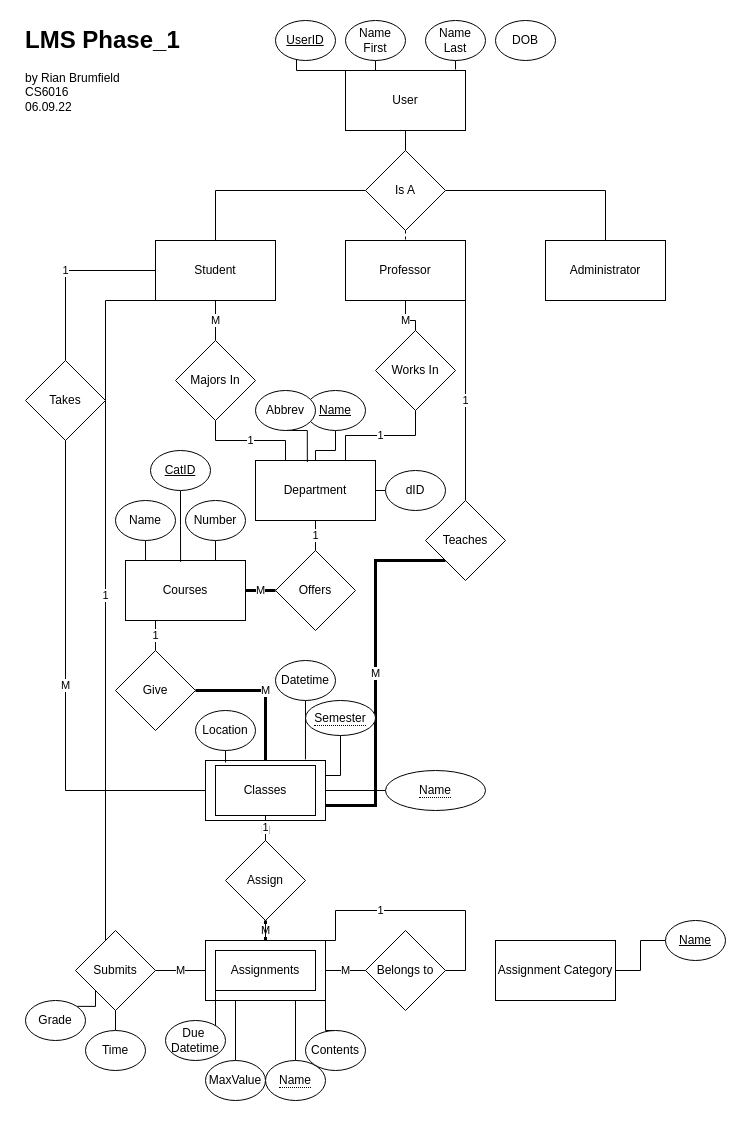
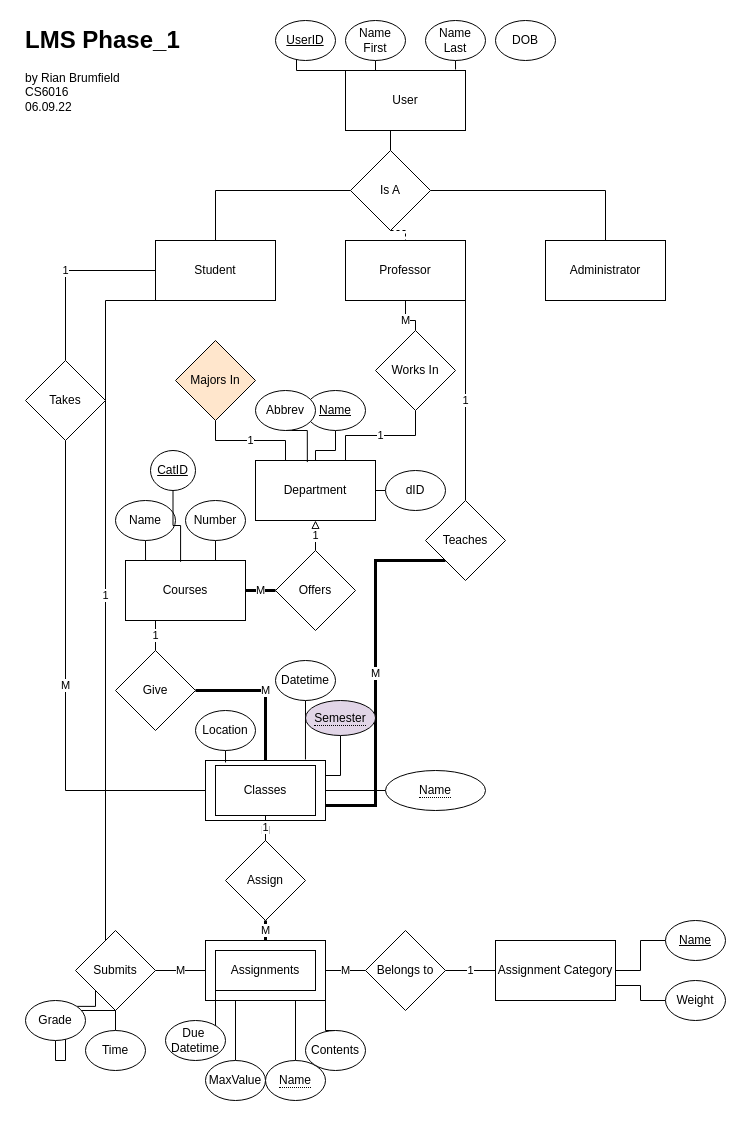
node "Is A": moved (406, 191) -> (391, 191)
edge "Student" -- "Majors In": removed, label "M"
node "Majors In": fillcolor #ffffff -> #ffe6cc
node "CatID": size 60x40 -> 45x40
edge "Department" -- "Offers": arrowhead none -> block
node "Semester": fillcolor #ffffff -> #e1d5e7
edge "Assign" -- "Belongs to": now "Assignment Category" -- "Belongs to"
edge "Assignment Category" -- "Weight": added
node "Weight": added
edge "Submits" -- "Time": now "Grade" -- "Time"
